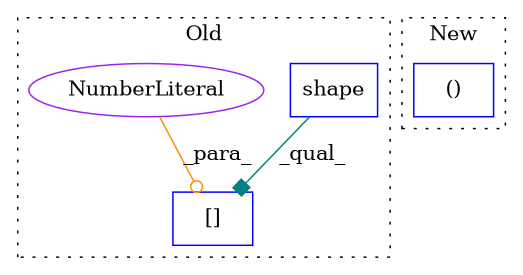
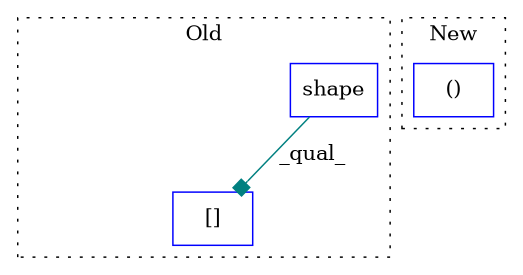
node "NumberLiteral": removed
